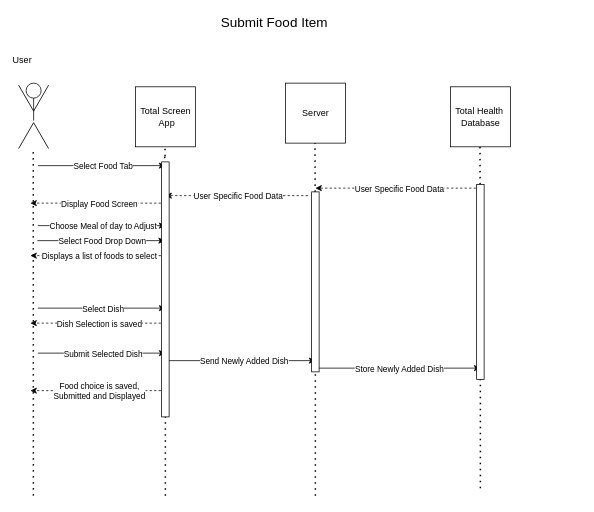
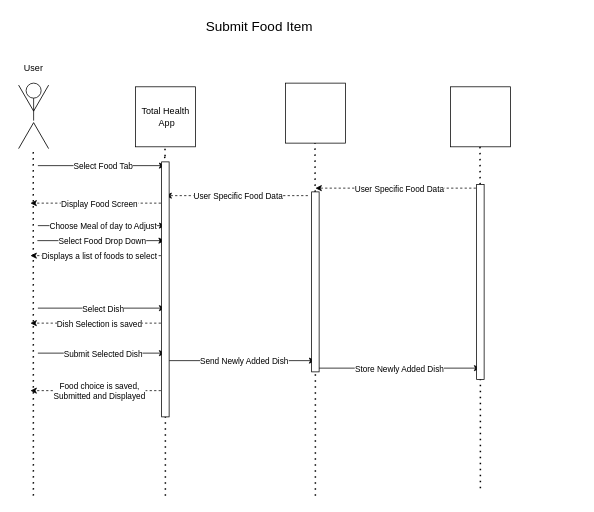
node "Submit Food Item": moved (274, 23) -> (259, 27)
node "User": moved (22, 60) -> (34, 68)
node "Server": removed
node "Total Screen App": label "Total Screen App" -> "Total Health App"
node "Total Health Database": removed
